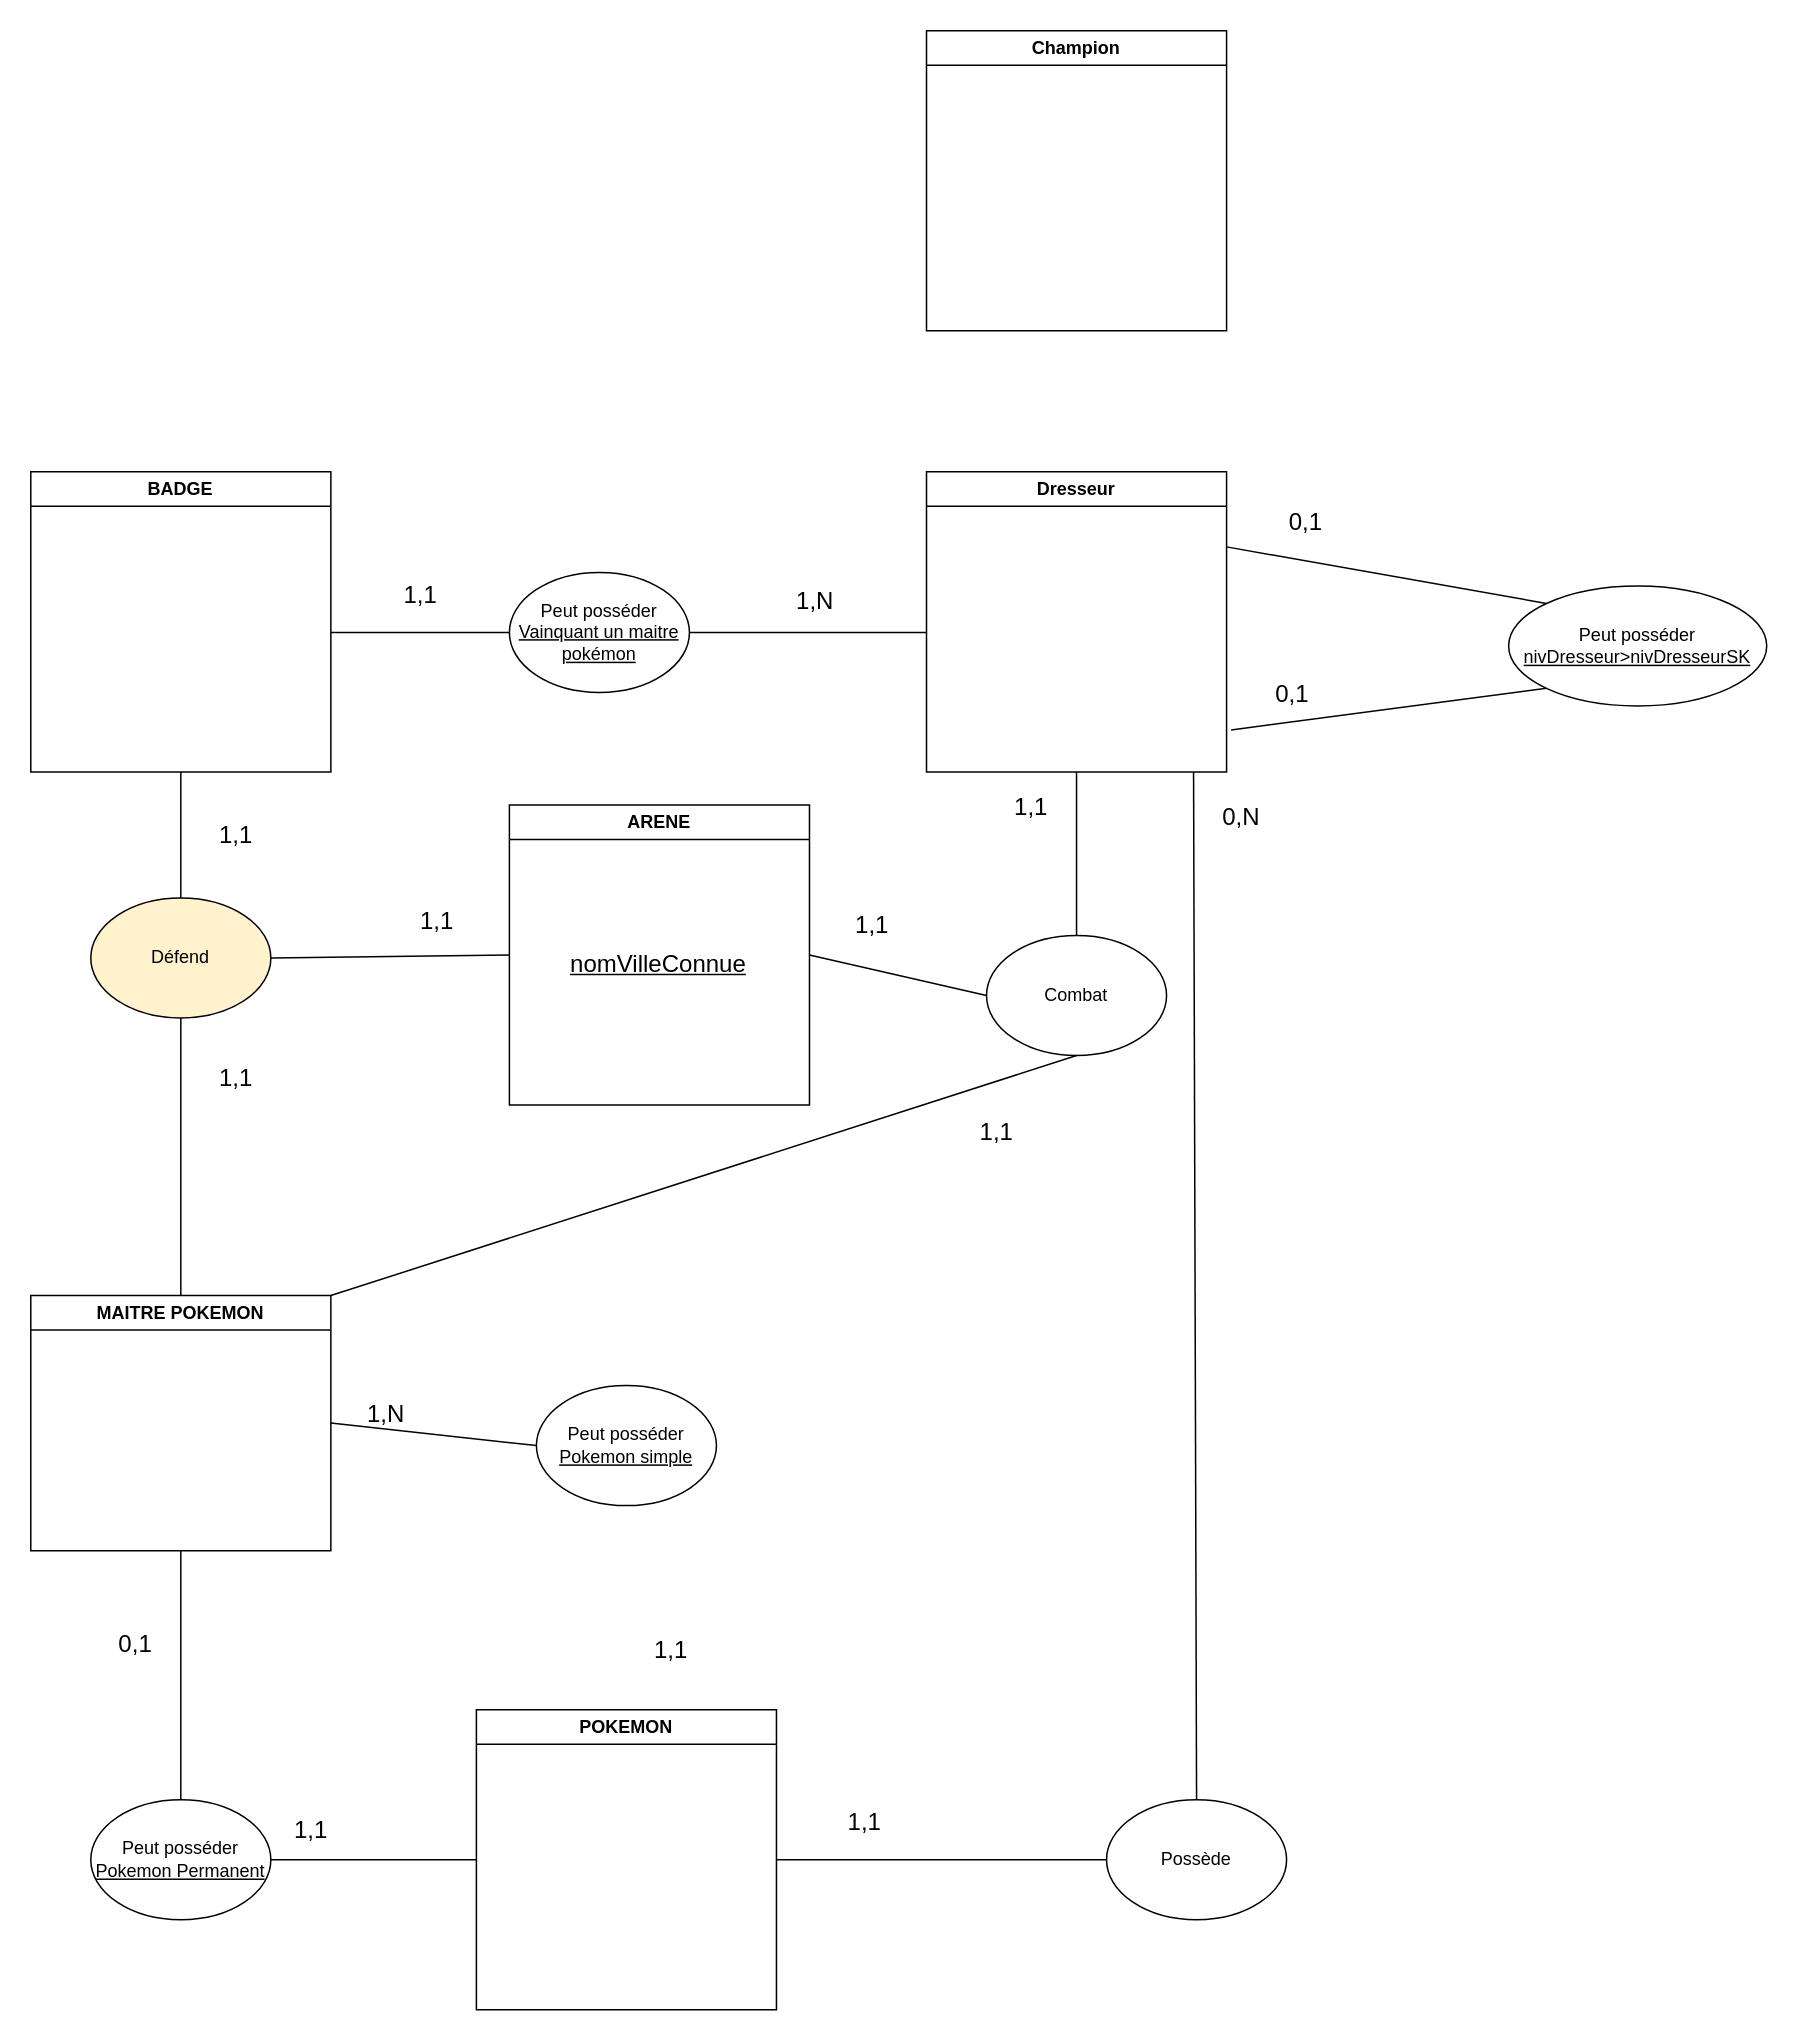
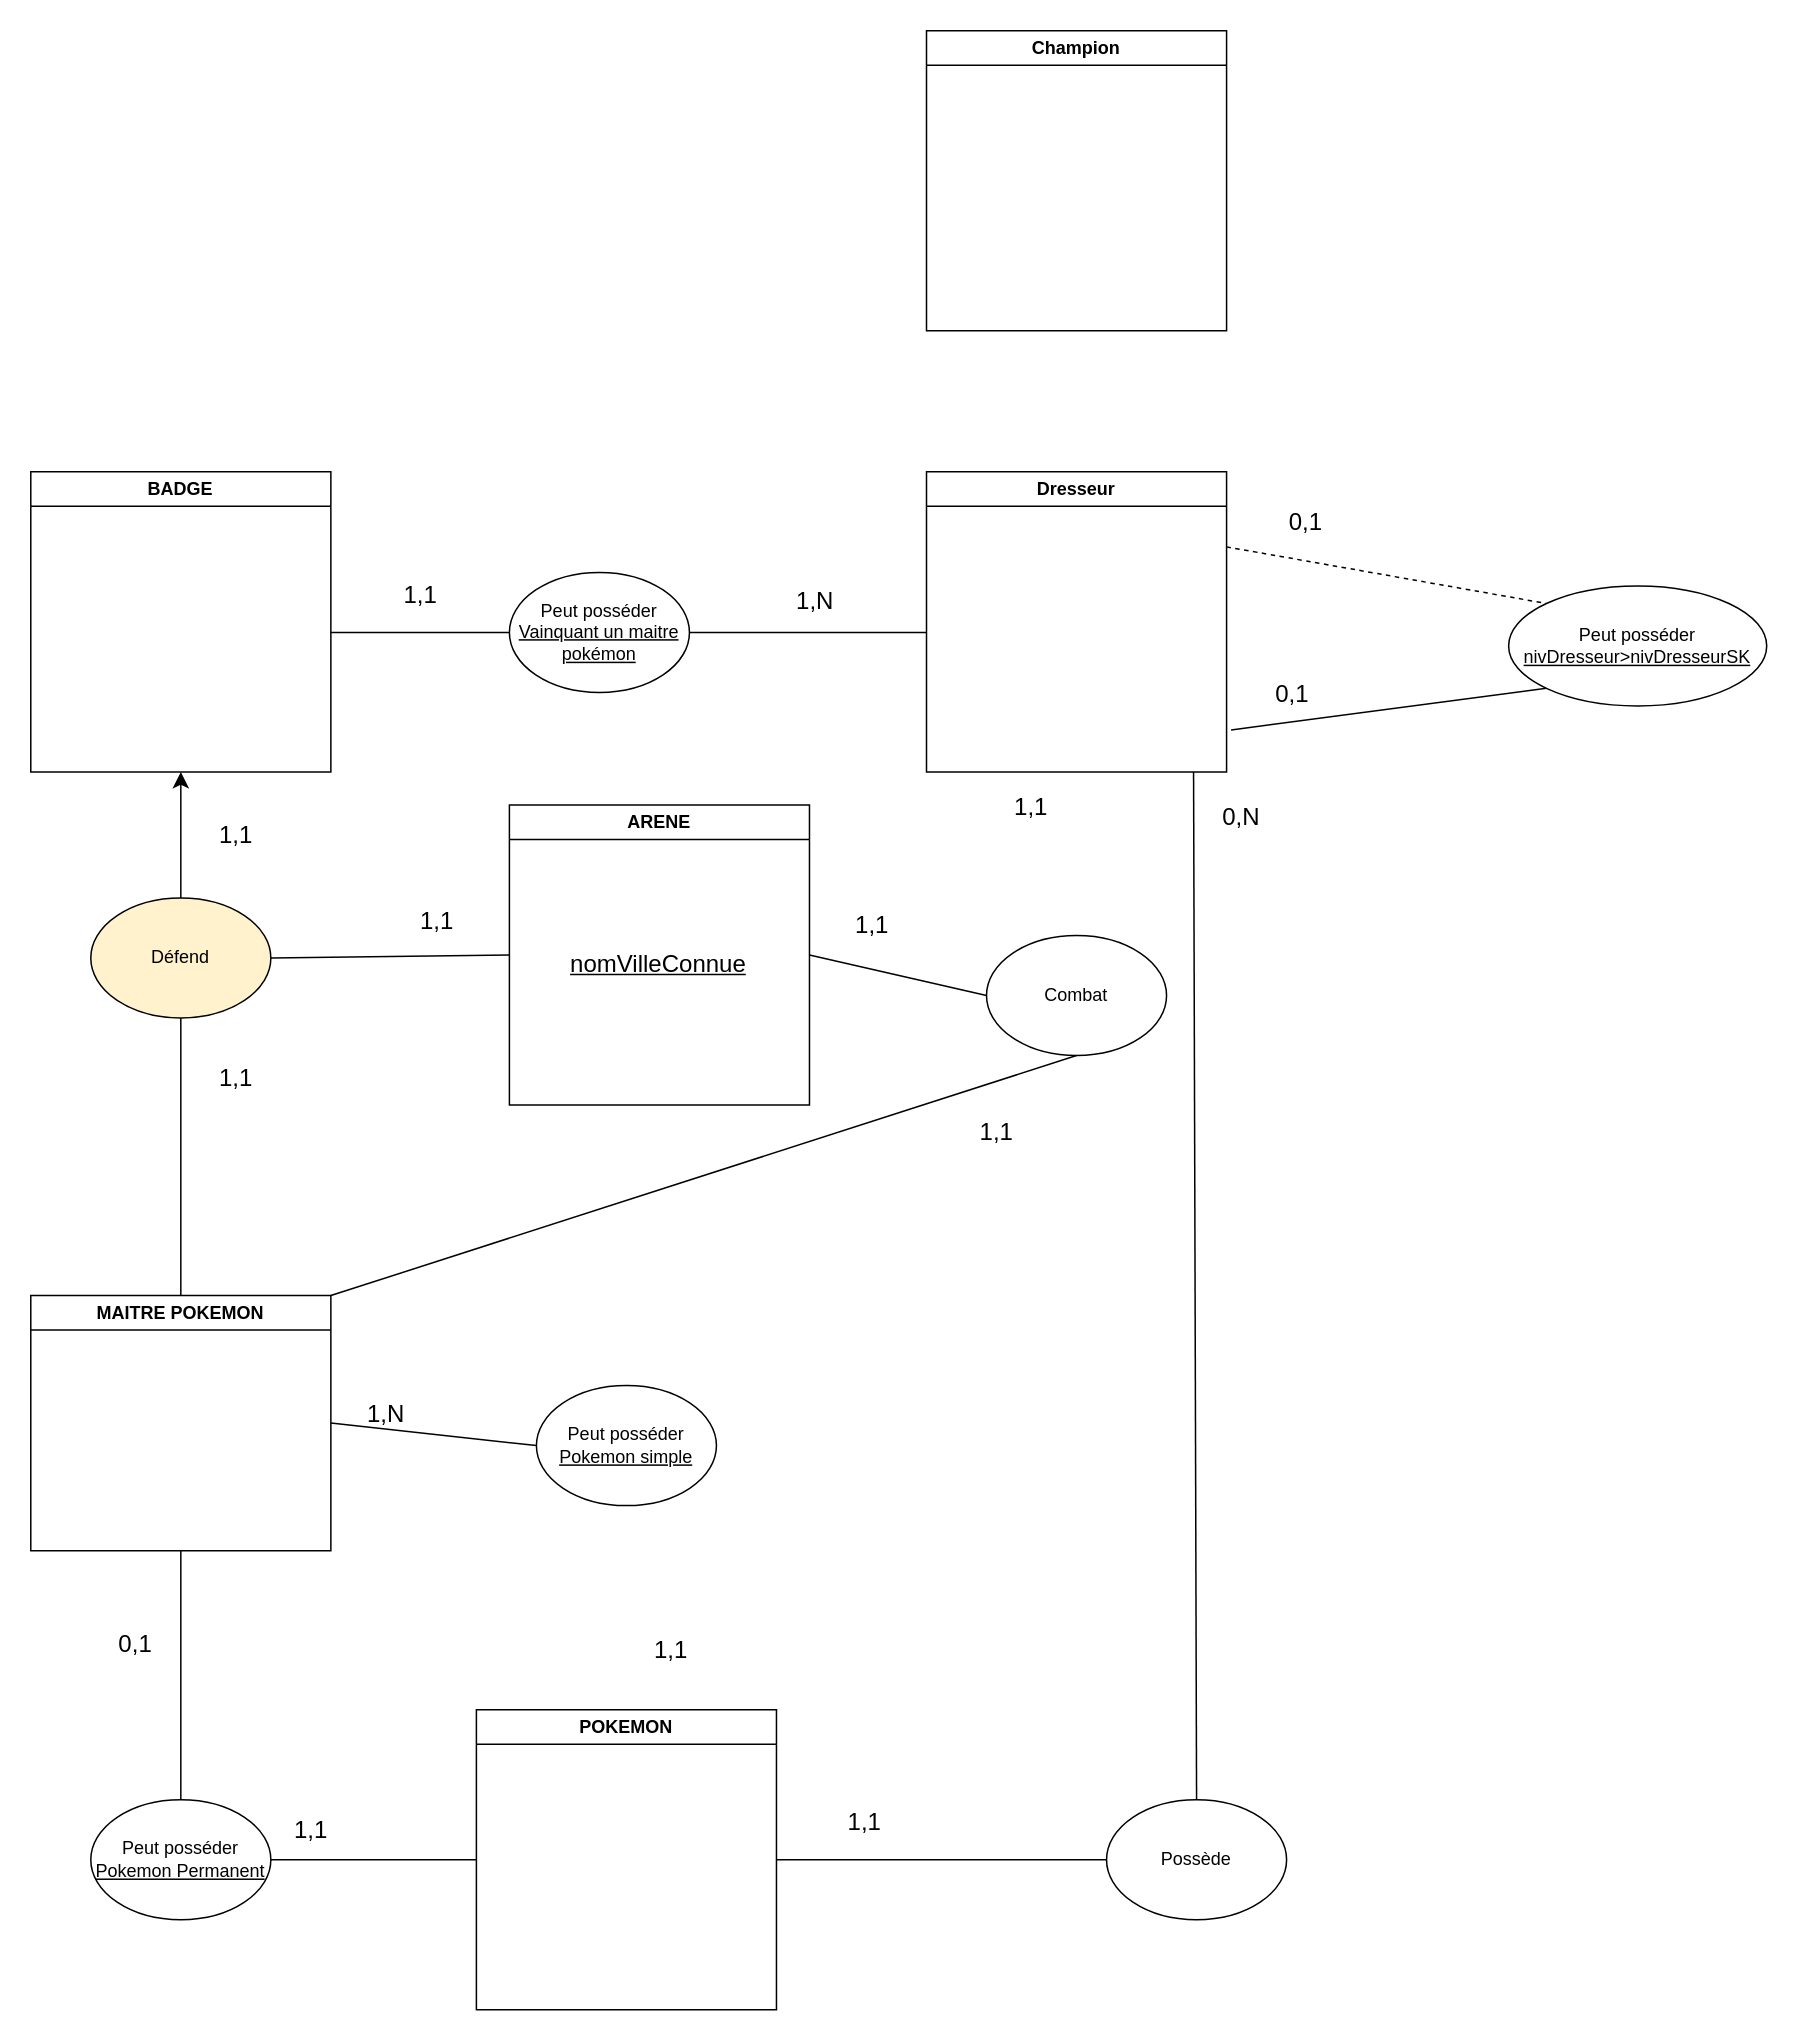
edge "Dresseur" -- "Peut posséder nivDresseur>nivDresseurSK": style solid -> dashed
edge "BADGE" -- "Défend": arrowhead none -> classic
edge "Dresseur" -- "Combat": removed
